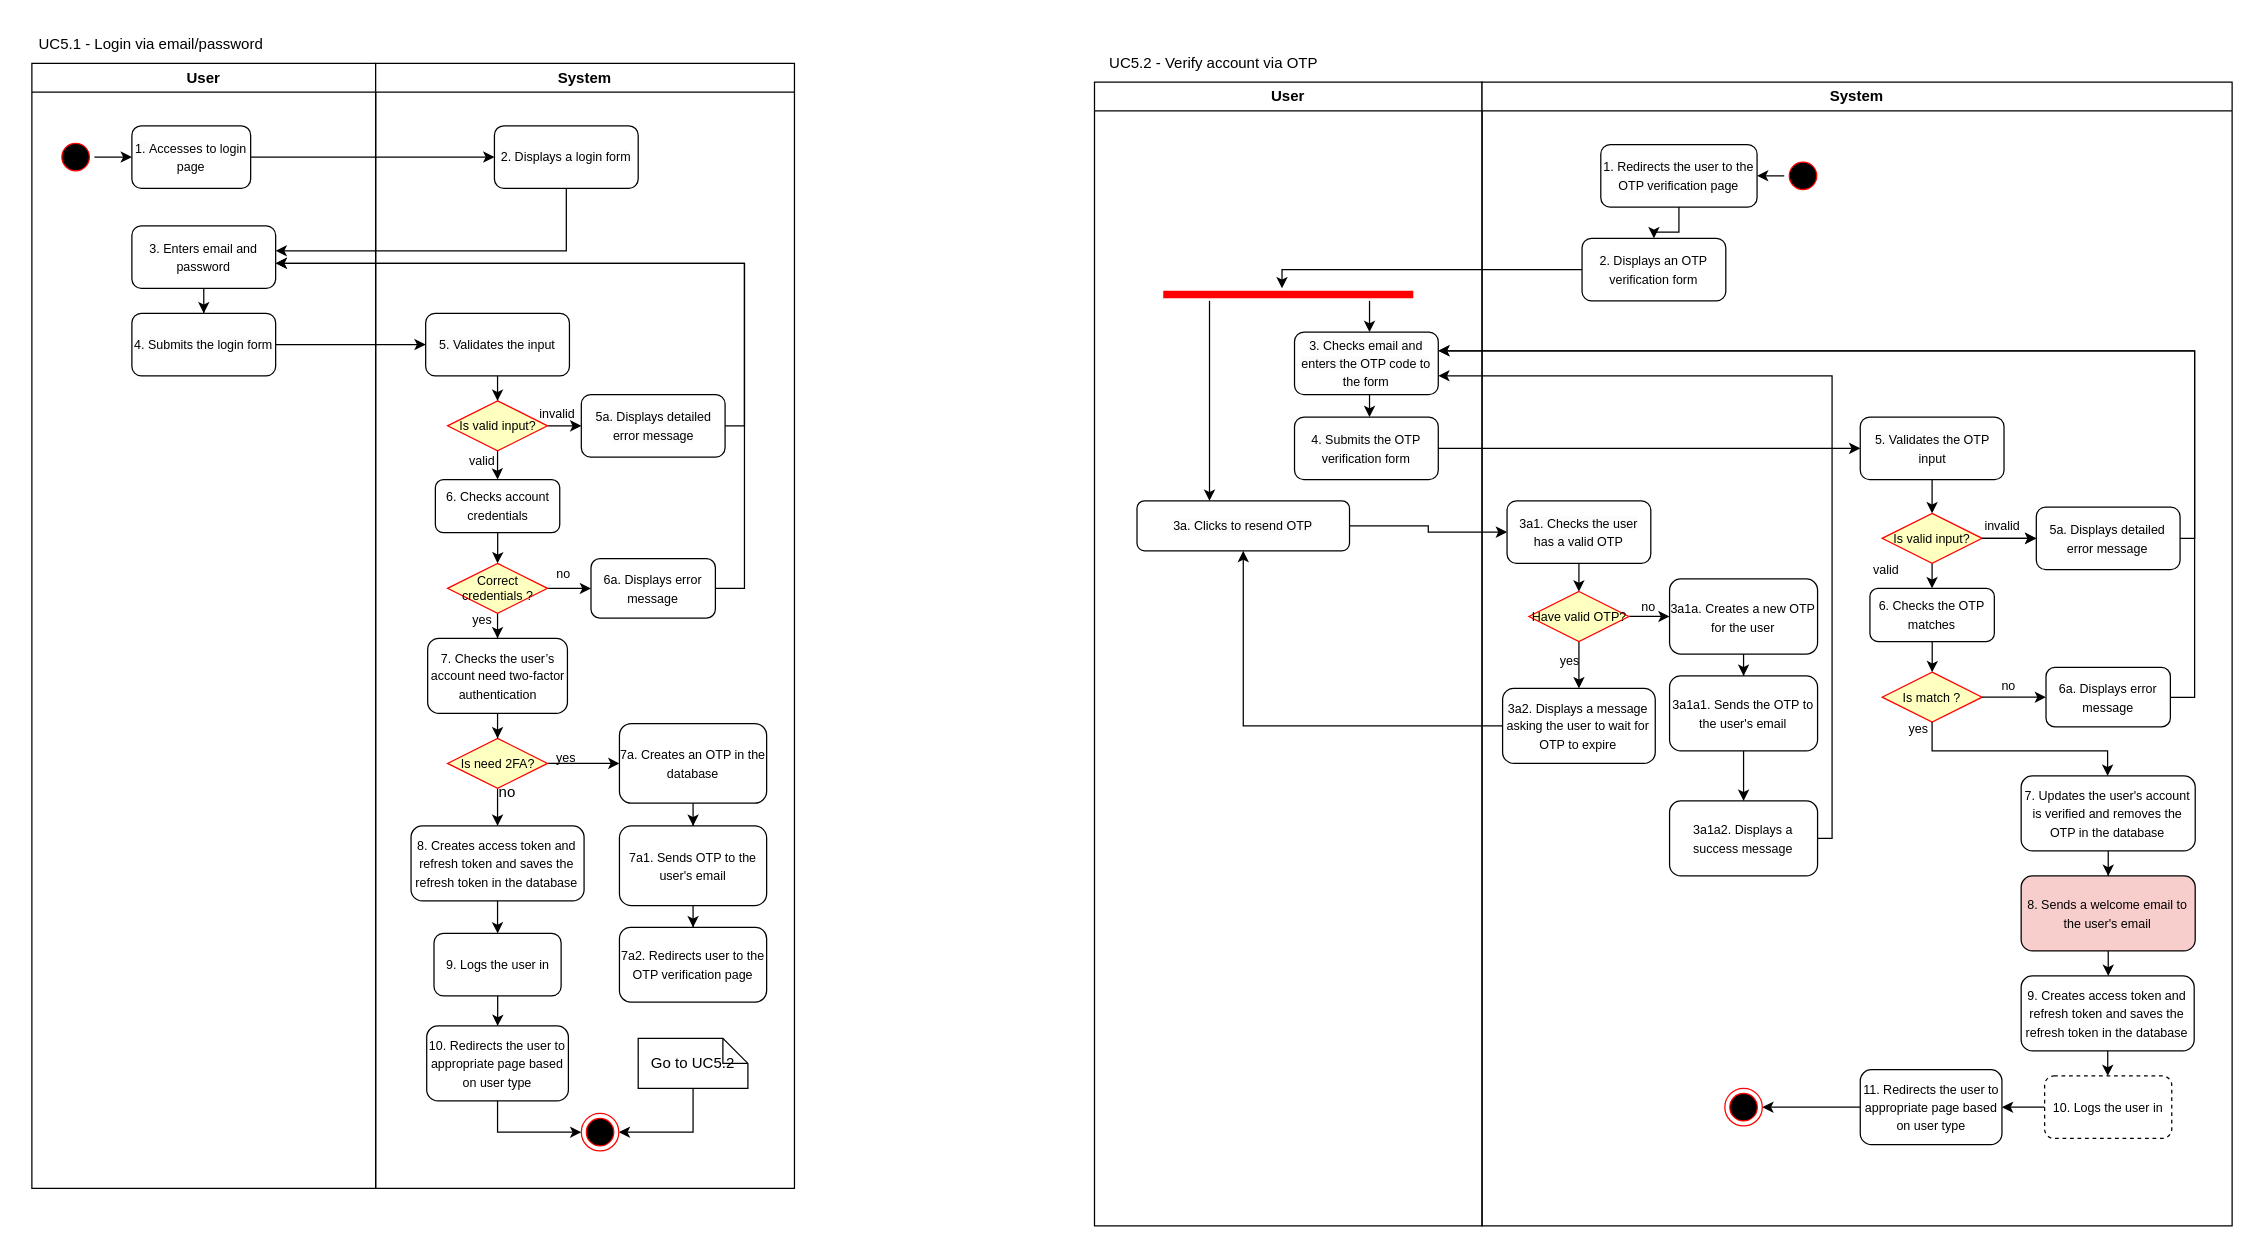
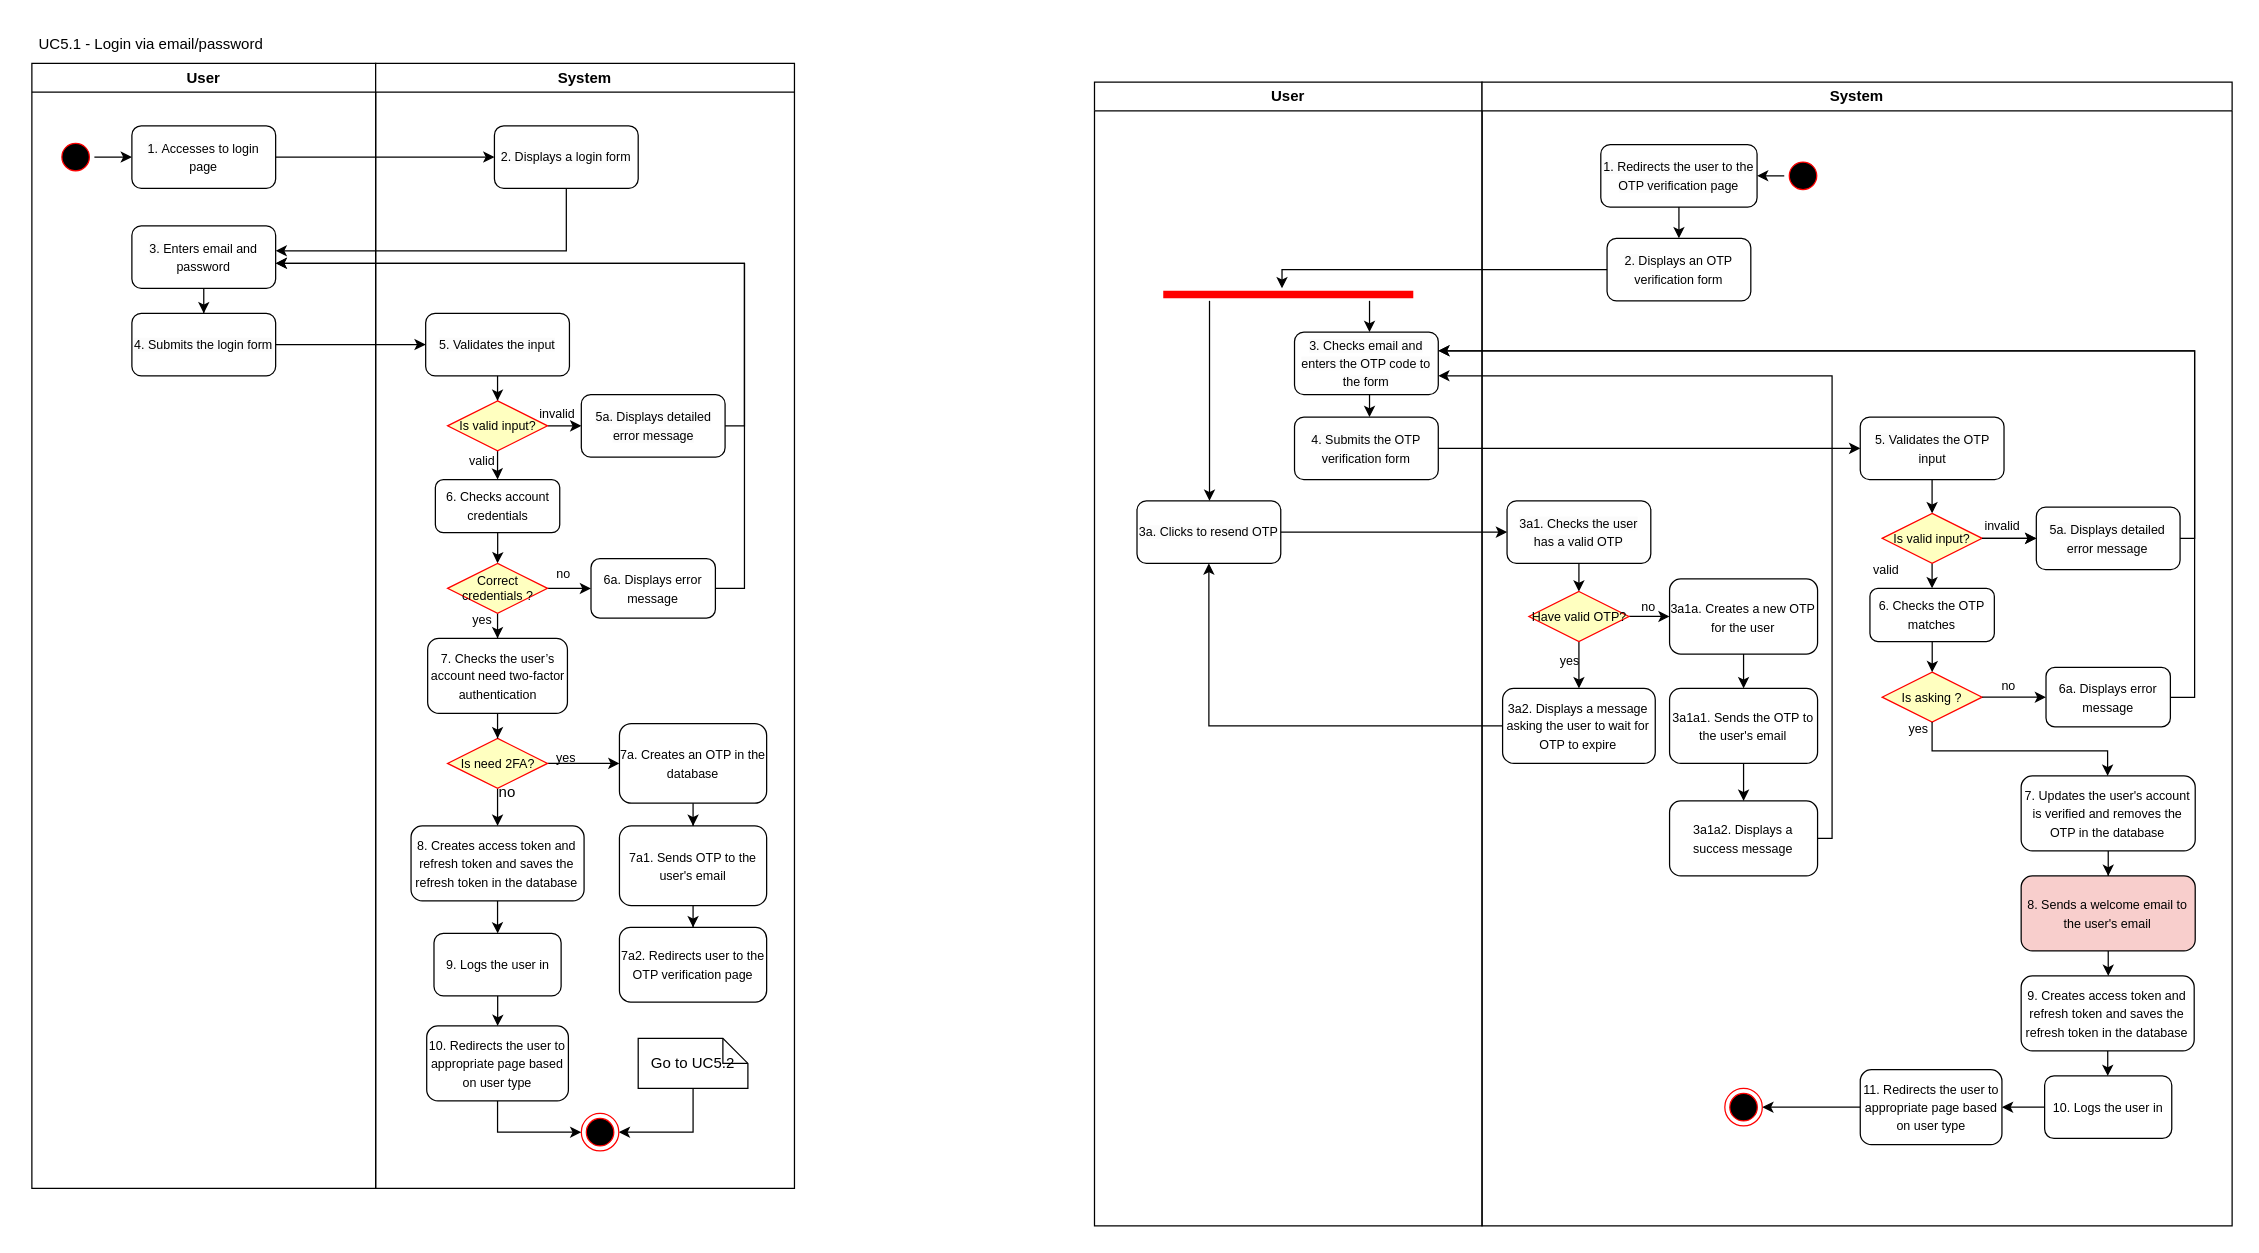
node "UC5.2 - Verify account via OTP": removed
node "1. Accesses to login page": size 119x63 -> 144x63
node "2. Displays an OTP verification form": moved (1654, 269) -> (1679, 269)
node "3a. Clicks to resend OTP": size 213x50 -> 144x63
node "Is match ?": label "Is match ?" -> "Is asking ?"
node "3a1a1. Sends the OTP to the user's email": moved (1743, 713) -> (1743, 726)
node "10. Logs the user in": style dashed -> solid
